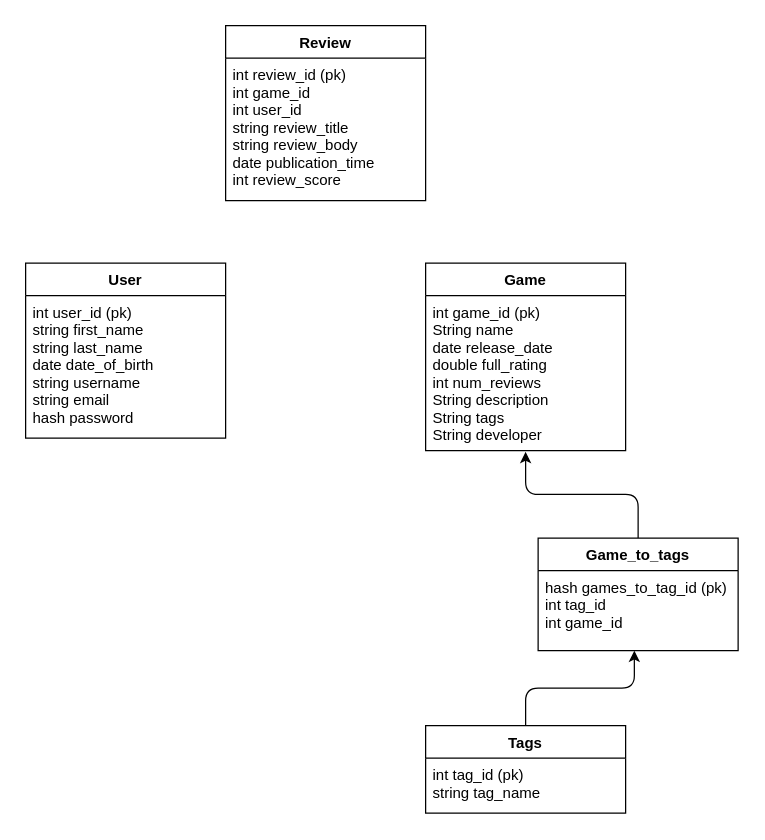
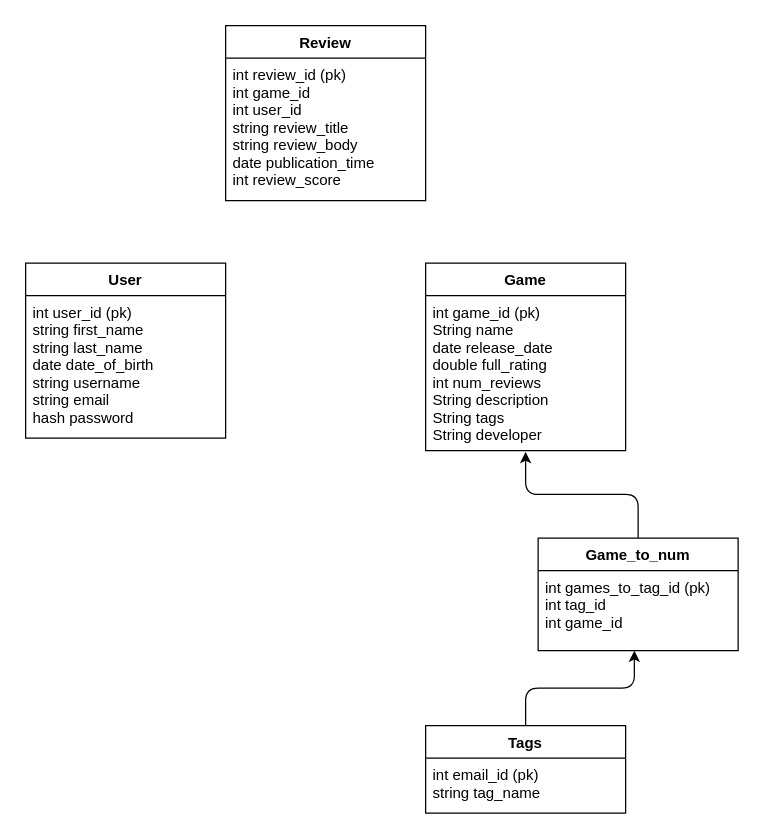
node "Game_to_tags": label "Game_to_tags" -> "Game_to_num"
node "hash games_to_tag_id (pk) int tag_id int game_id": label "hash games_to_tag_id (pk) int tag_id int game_id" -> "int games_to_tag_id (pk) int tag_id int game_id"
node "int tag_id (pk) string tag_name": label "int tag_id (pk) string tag_name" -> "int email_id (pk) string tag_name"
